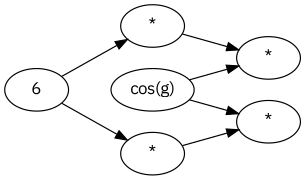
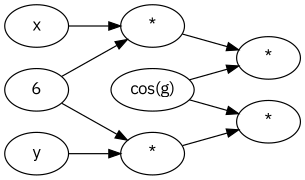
node "x": added
node "y": added
